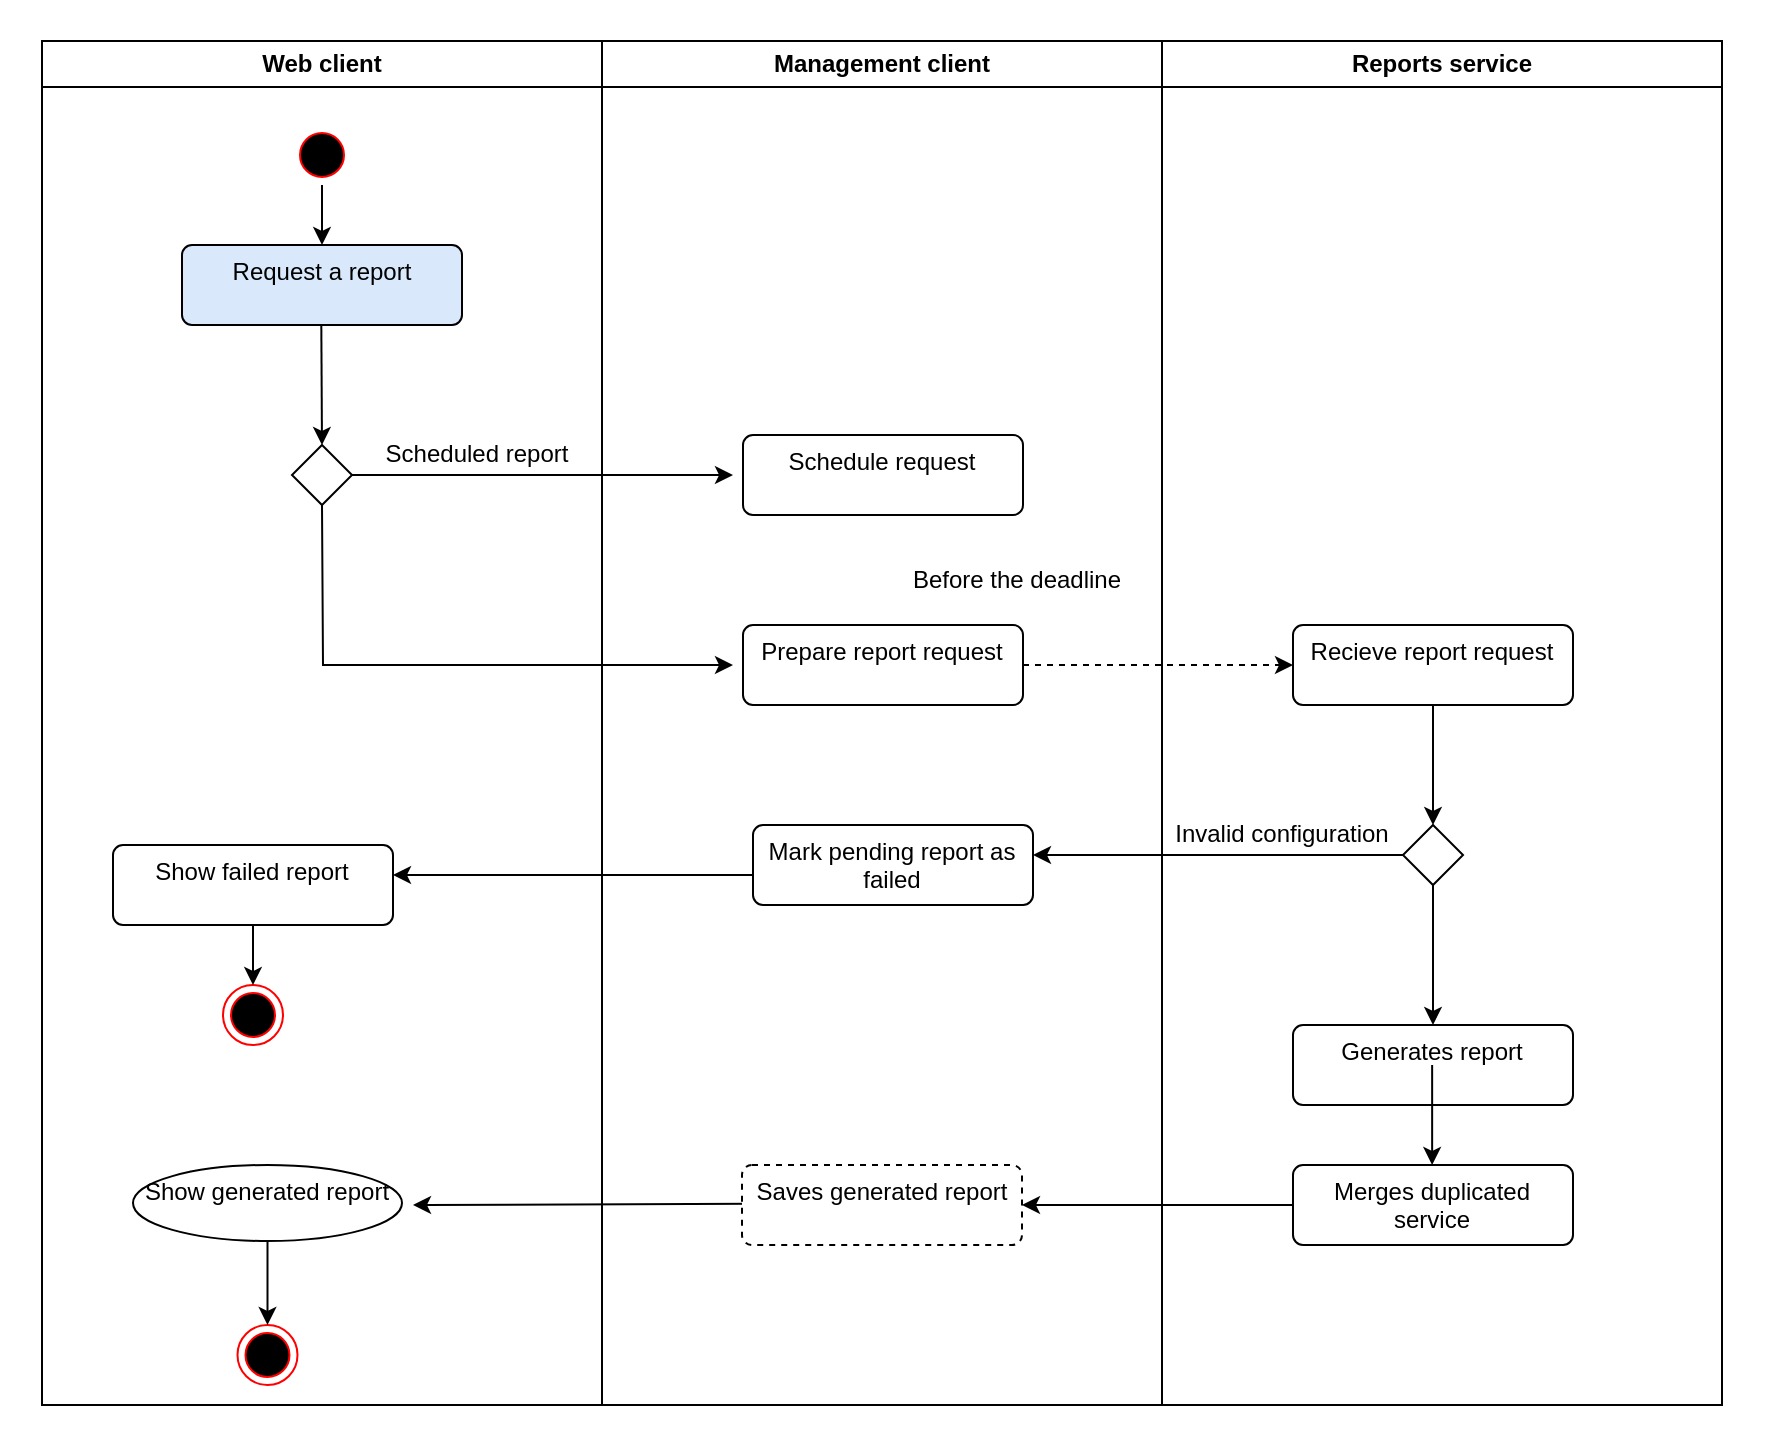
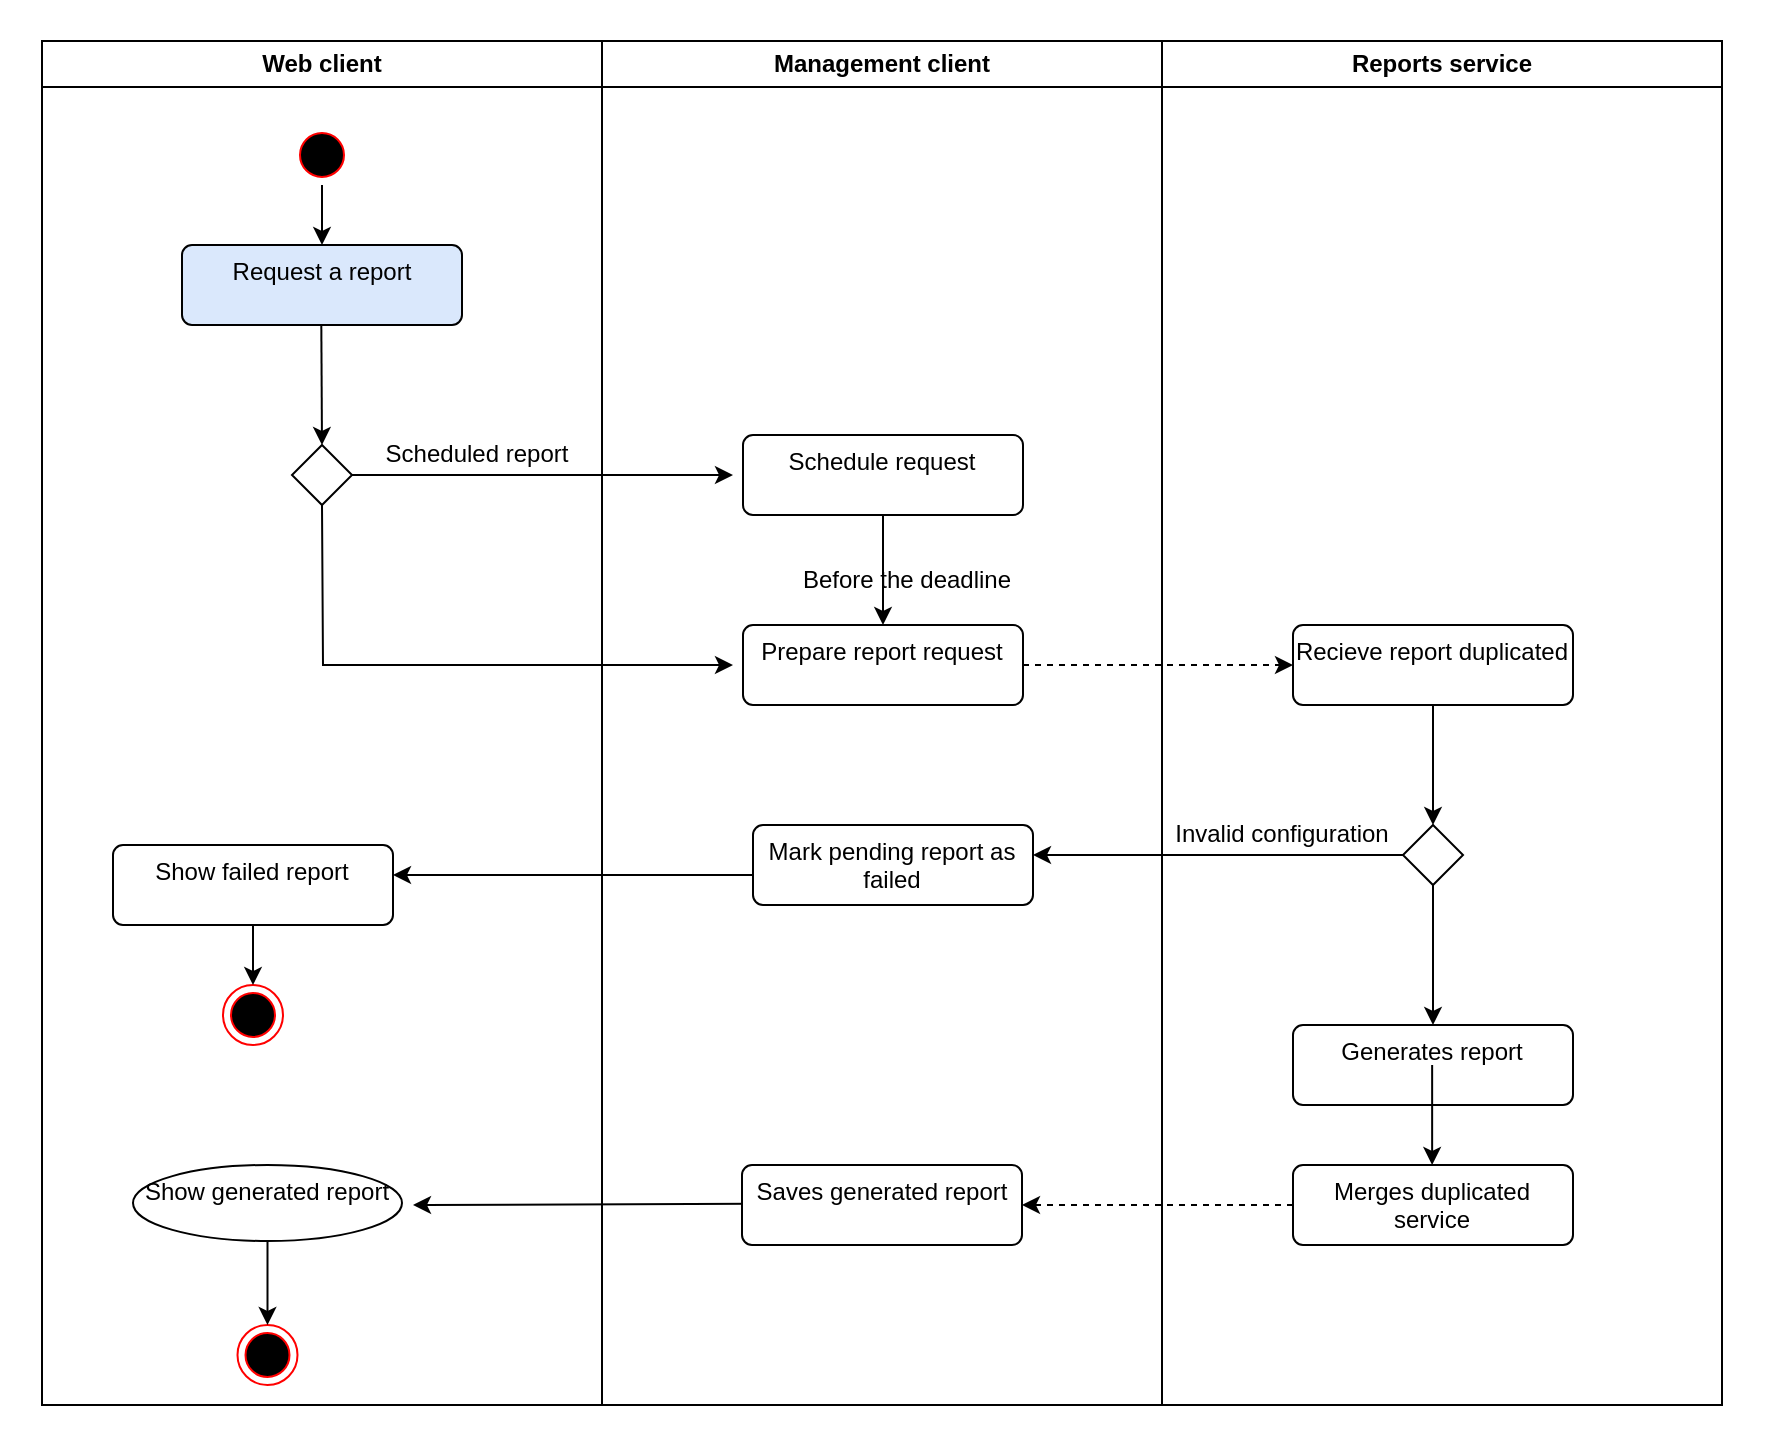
edge "Schedule request" -> "Prepare report request": added
node "Before the deadline": moved (1018, 581) -> (908, 581)
node "Recieve report request": label "Recieve report request" -> "Recieve report duplicated"
node "Saves generated report": style dashed -> solid
edge "Merges duplicated service" -> "Saves generated report": style solid -> dashed
